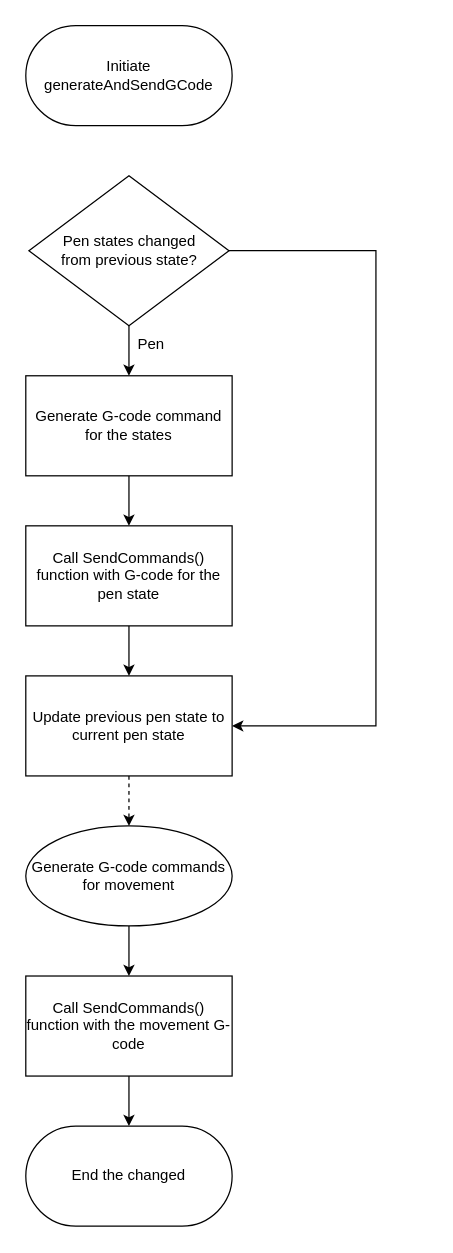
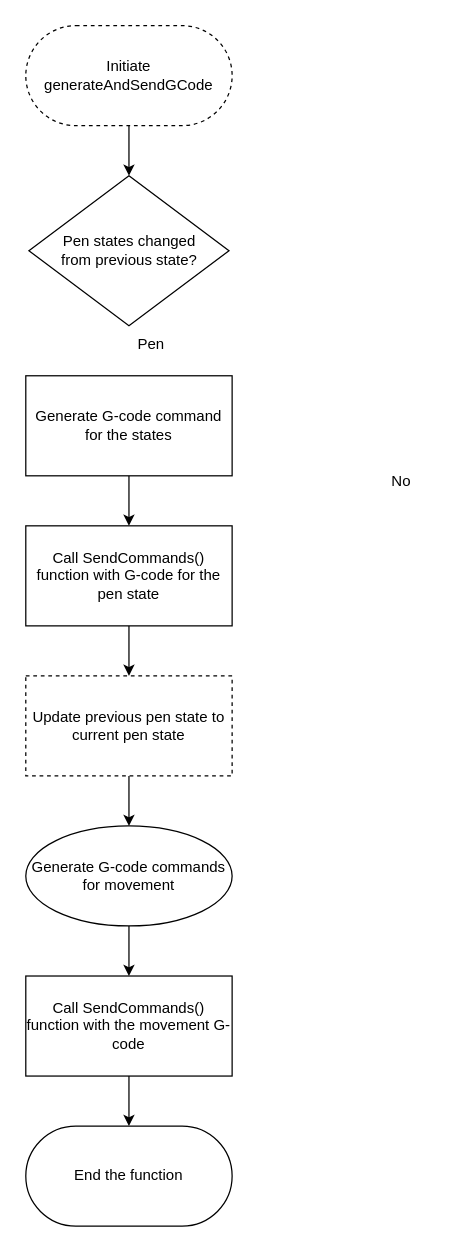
node "Initiate generateAndSendGCode": style solid -> dashed
edge "Initiate generateAndSendGCode" -> "Pen states changed from previous state?": added
edge "Pen states changed from previous state?" -> "Generate G-code command for the states": removed
node "No": added
edge "Pen states changed from previous state?" -> "Update previous pen state to current pen state": removed
node "Update previous pen state to current pen state": style solid -> dashed
edge "Update previous pen state to current pen state" -> "Generate G-code commands for movement": style dashed -> solid
node "End the changed": label "End the changed" -> "End the function"
